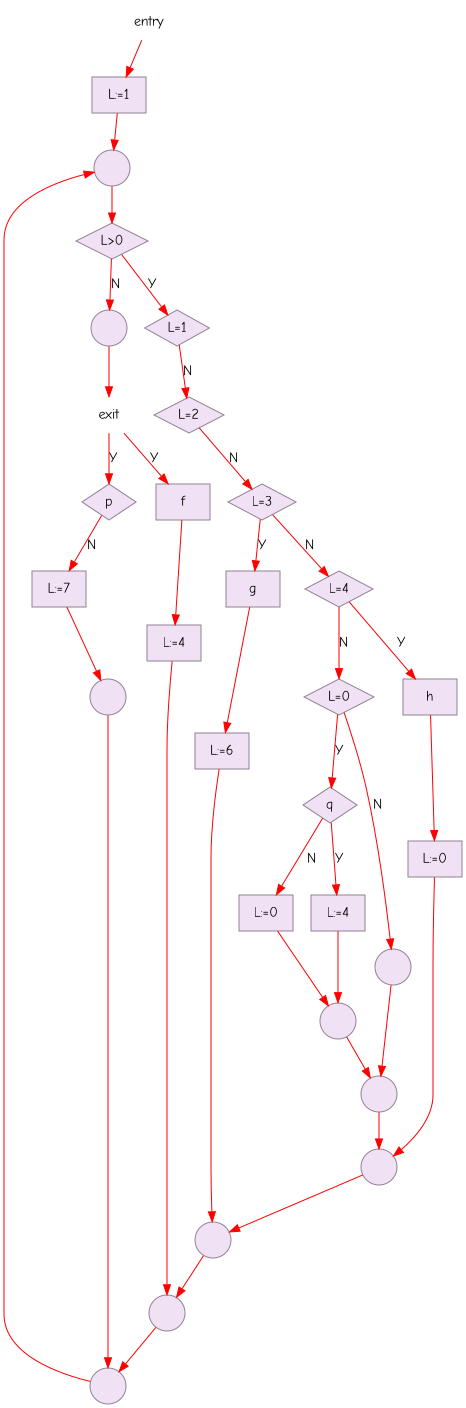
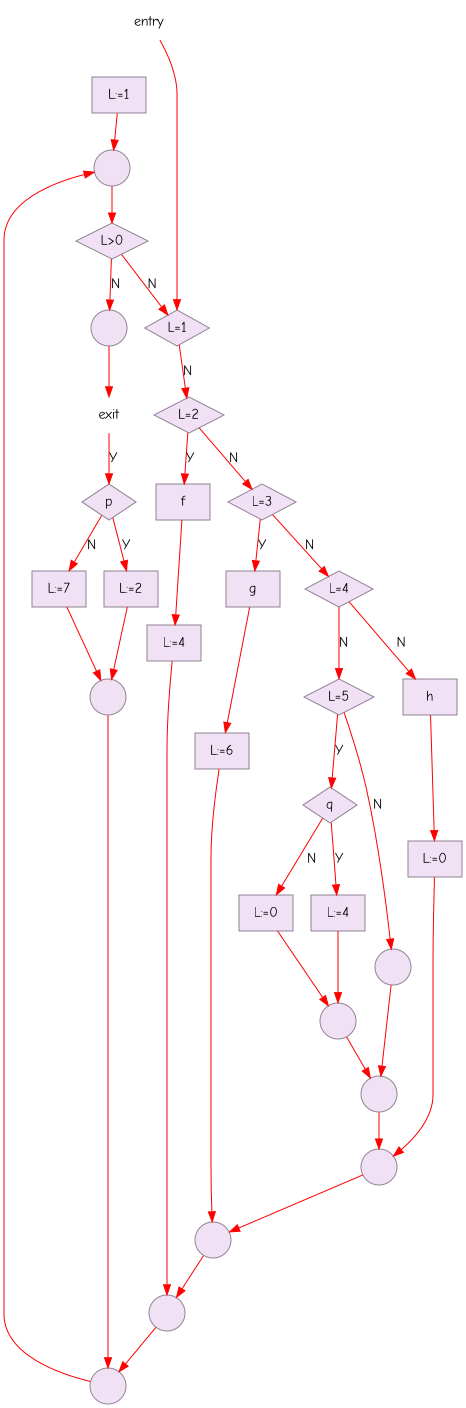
edge "entry" -> "L:=1": now "entry" -> "L=1"
edge "L>0" -> "L=1": label "Y" -> "N"
edge "exit" -> "f": now "L=2" -> "f"
node "L:=2": added
edge "L=4" -> "h": label "Y" -> "N"
node "L=0": label "L=0" -> "L=5"
